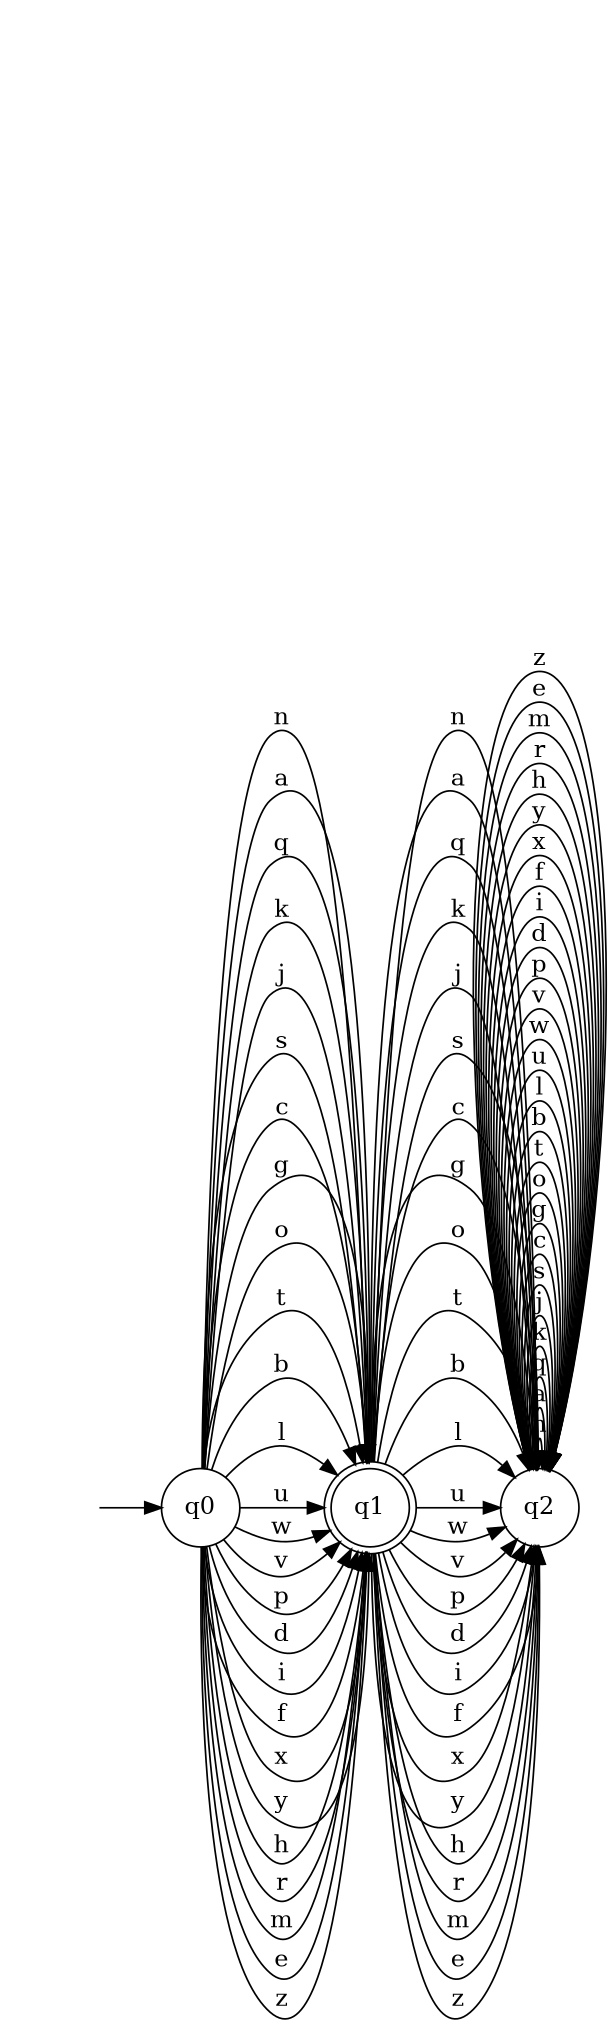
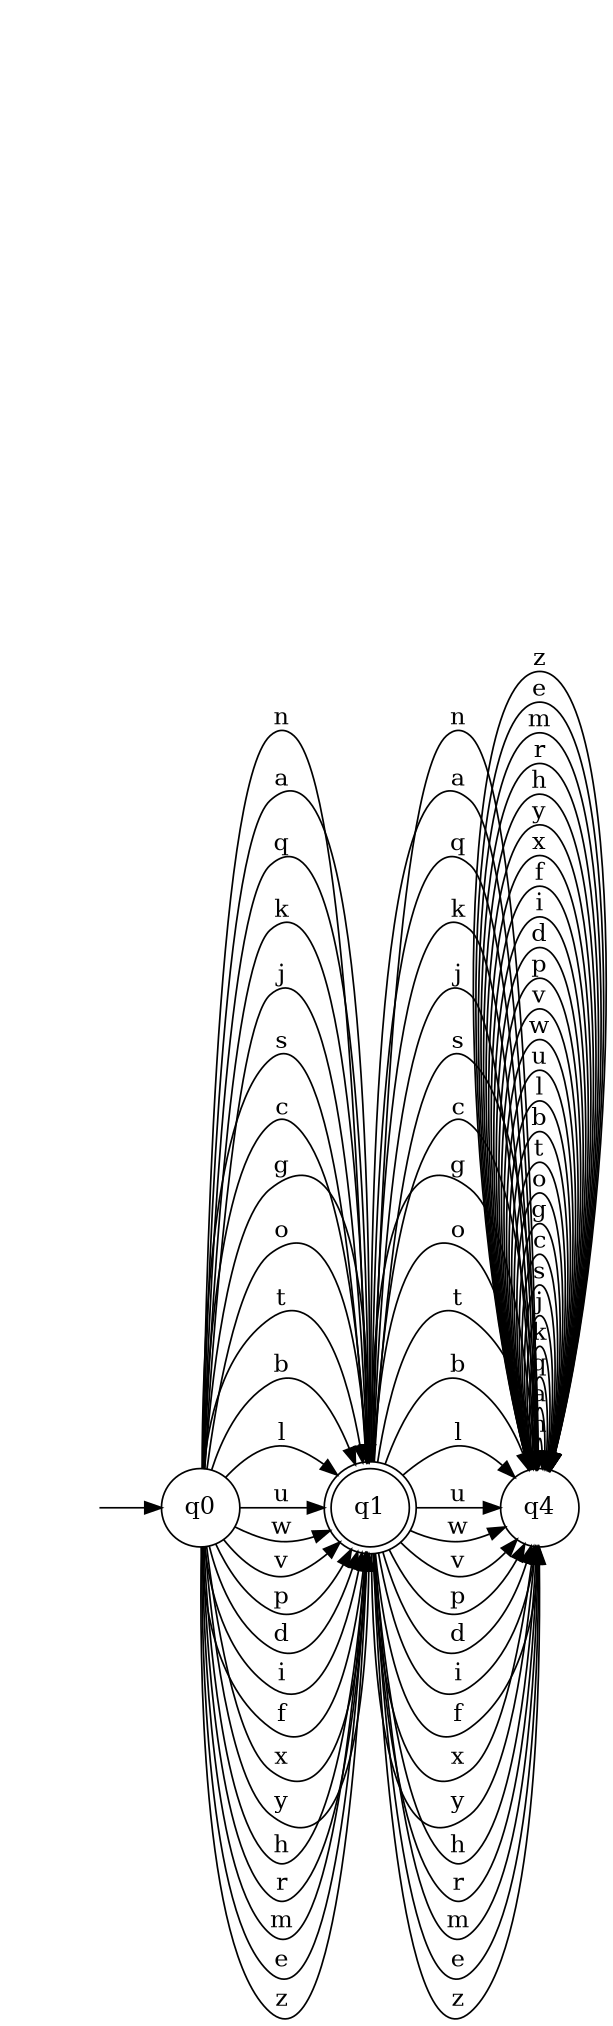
node "q2": label "q2" -> "q4"
